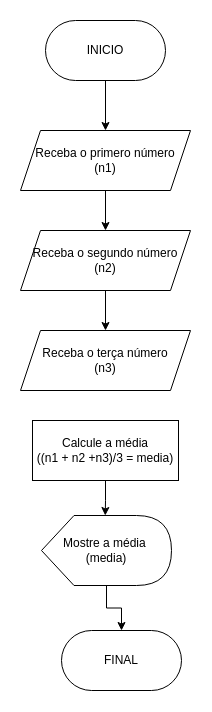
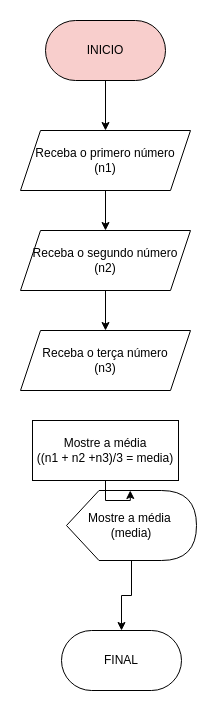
node "INICIO": fillcolor #ffffff -> #f8cecc
node "Calcule a média ((n1 + n2 +n3)/3 = media)": label "Calcule a média ((n1 + n2 +n3)/3 = media)" -> "Mostre a média ((n1 + n2 +n3)/3 = media)"
node "Mostre a média (media)": moved (107, 551) -> (132, 526)
